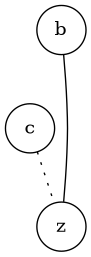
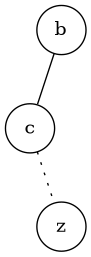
edge "b" -- "z": now "b" -- "c"
